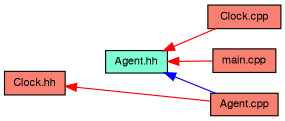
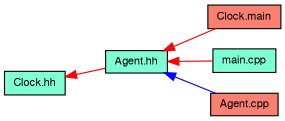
node "Clock.cpp": label "Clock.cpp" -> "Clock.main"
node "main.cpp": fillcolor salmon -> aquamarine
node "Clock.hh": fillcolor salmon -> aquamarine
edge "Agent.cpp" -> "Clock.hh": now "Agent.hh" -> "Clock.hh"
